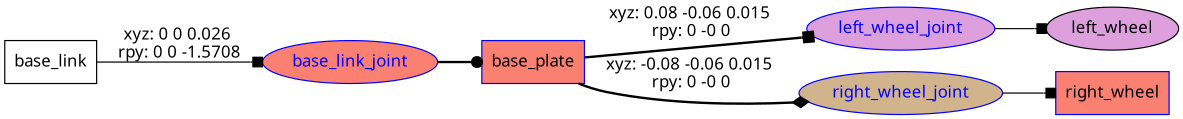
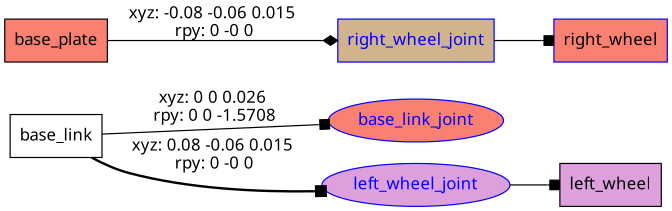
node "left_wheel": shape ellipse -> box
edge "base_plate" -> "left_wheel_joint": now "base_link" -> "left_wheel_joint"
edge "base_link_joint" -> "base_plate": removed
node "base_plate": color blue -> black
node "right_wheel_joint": shape ellipse -> box
edge "base_plate" -> "right_wheel_joint": style bold -> solid
